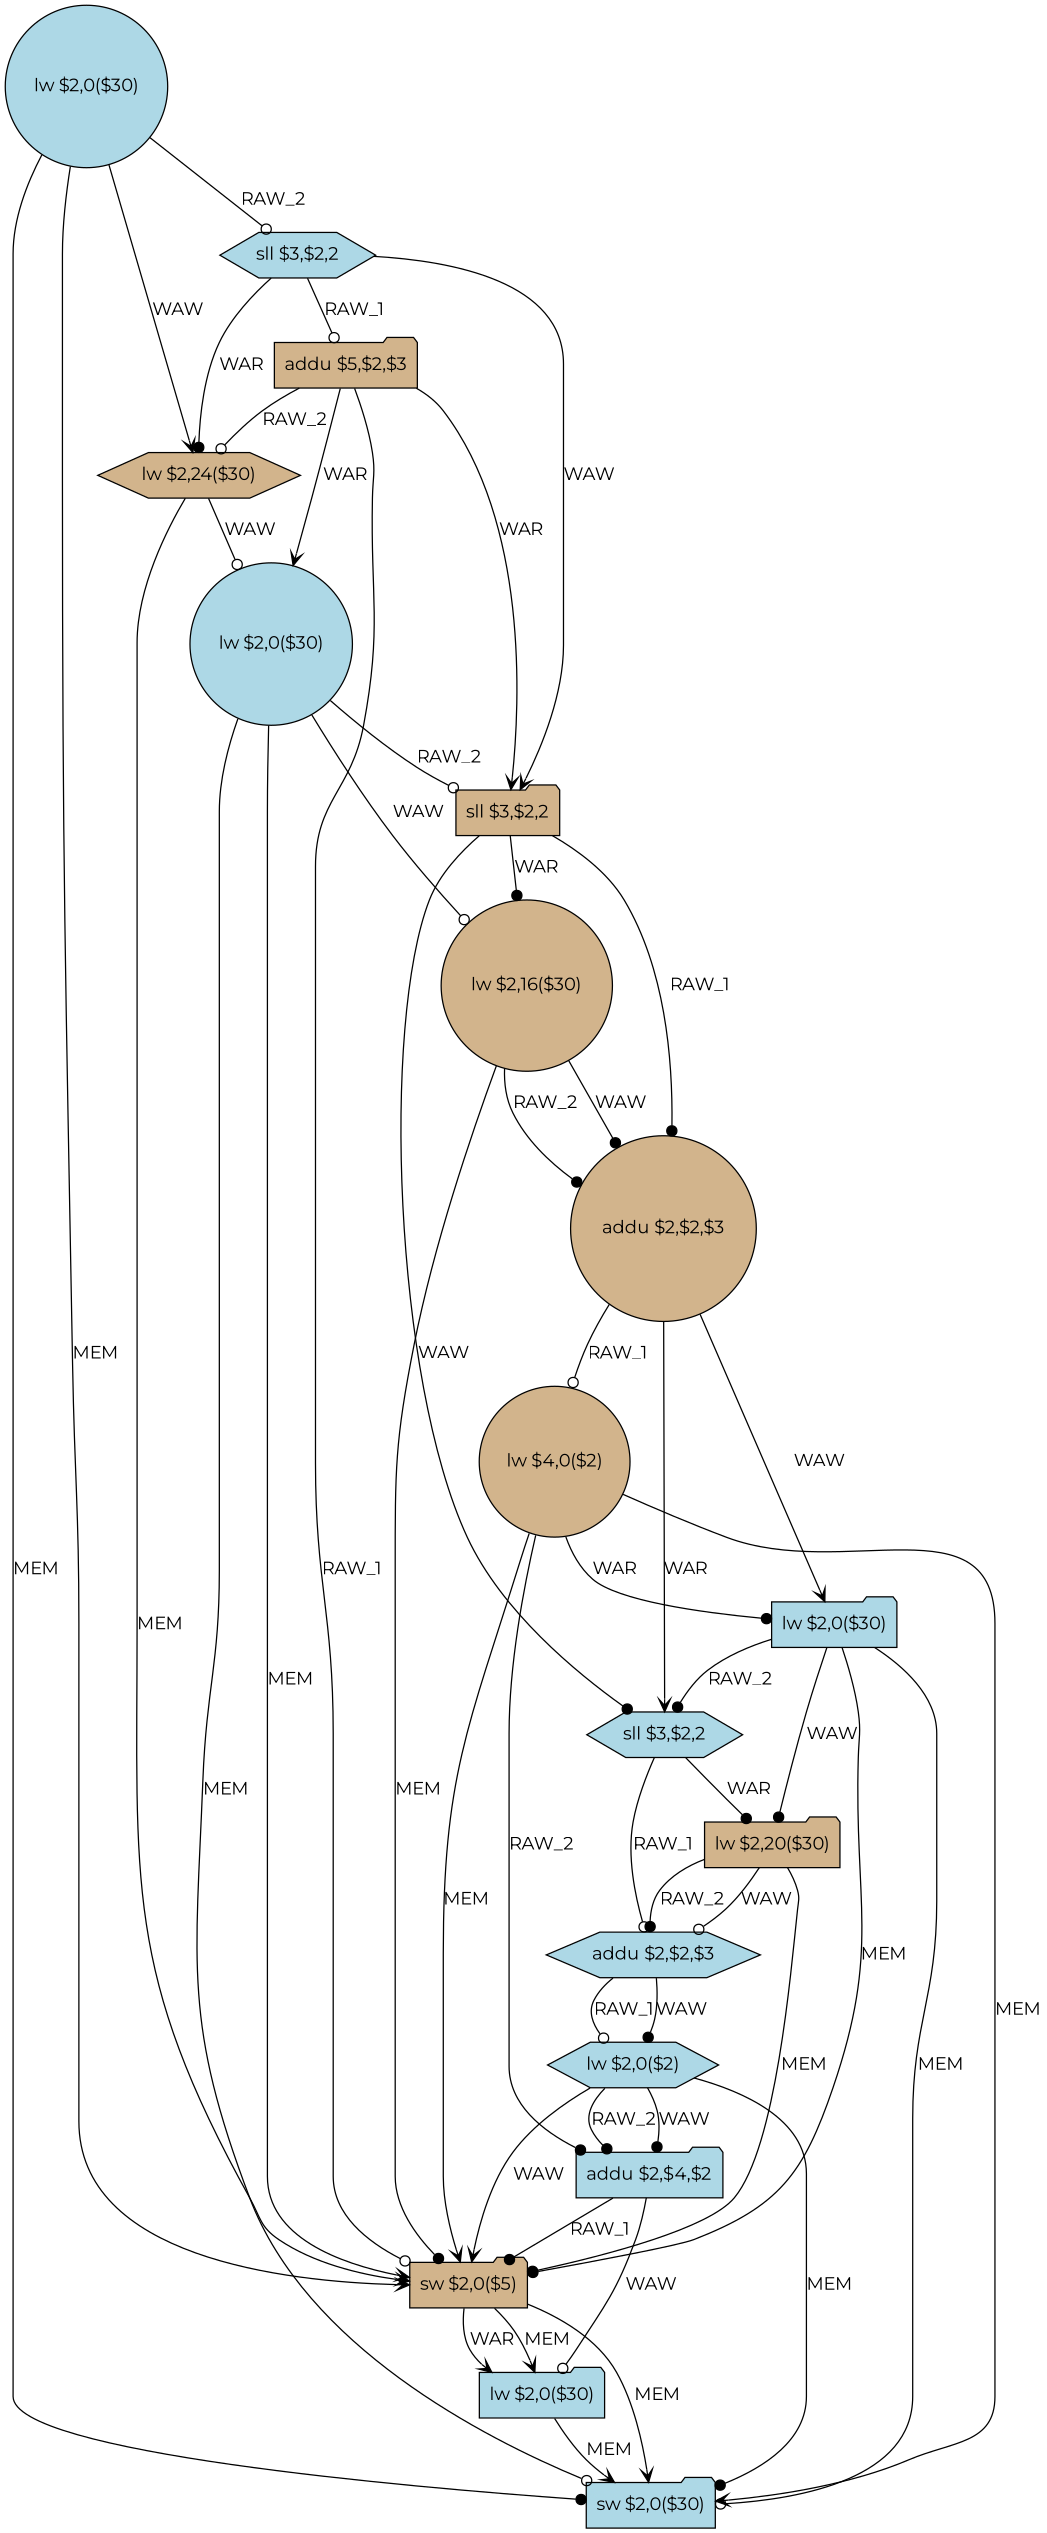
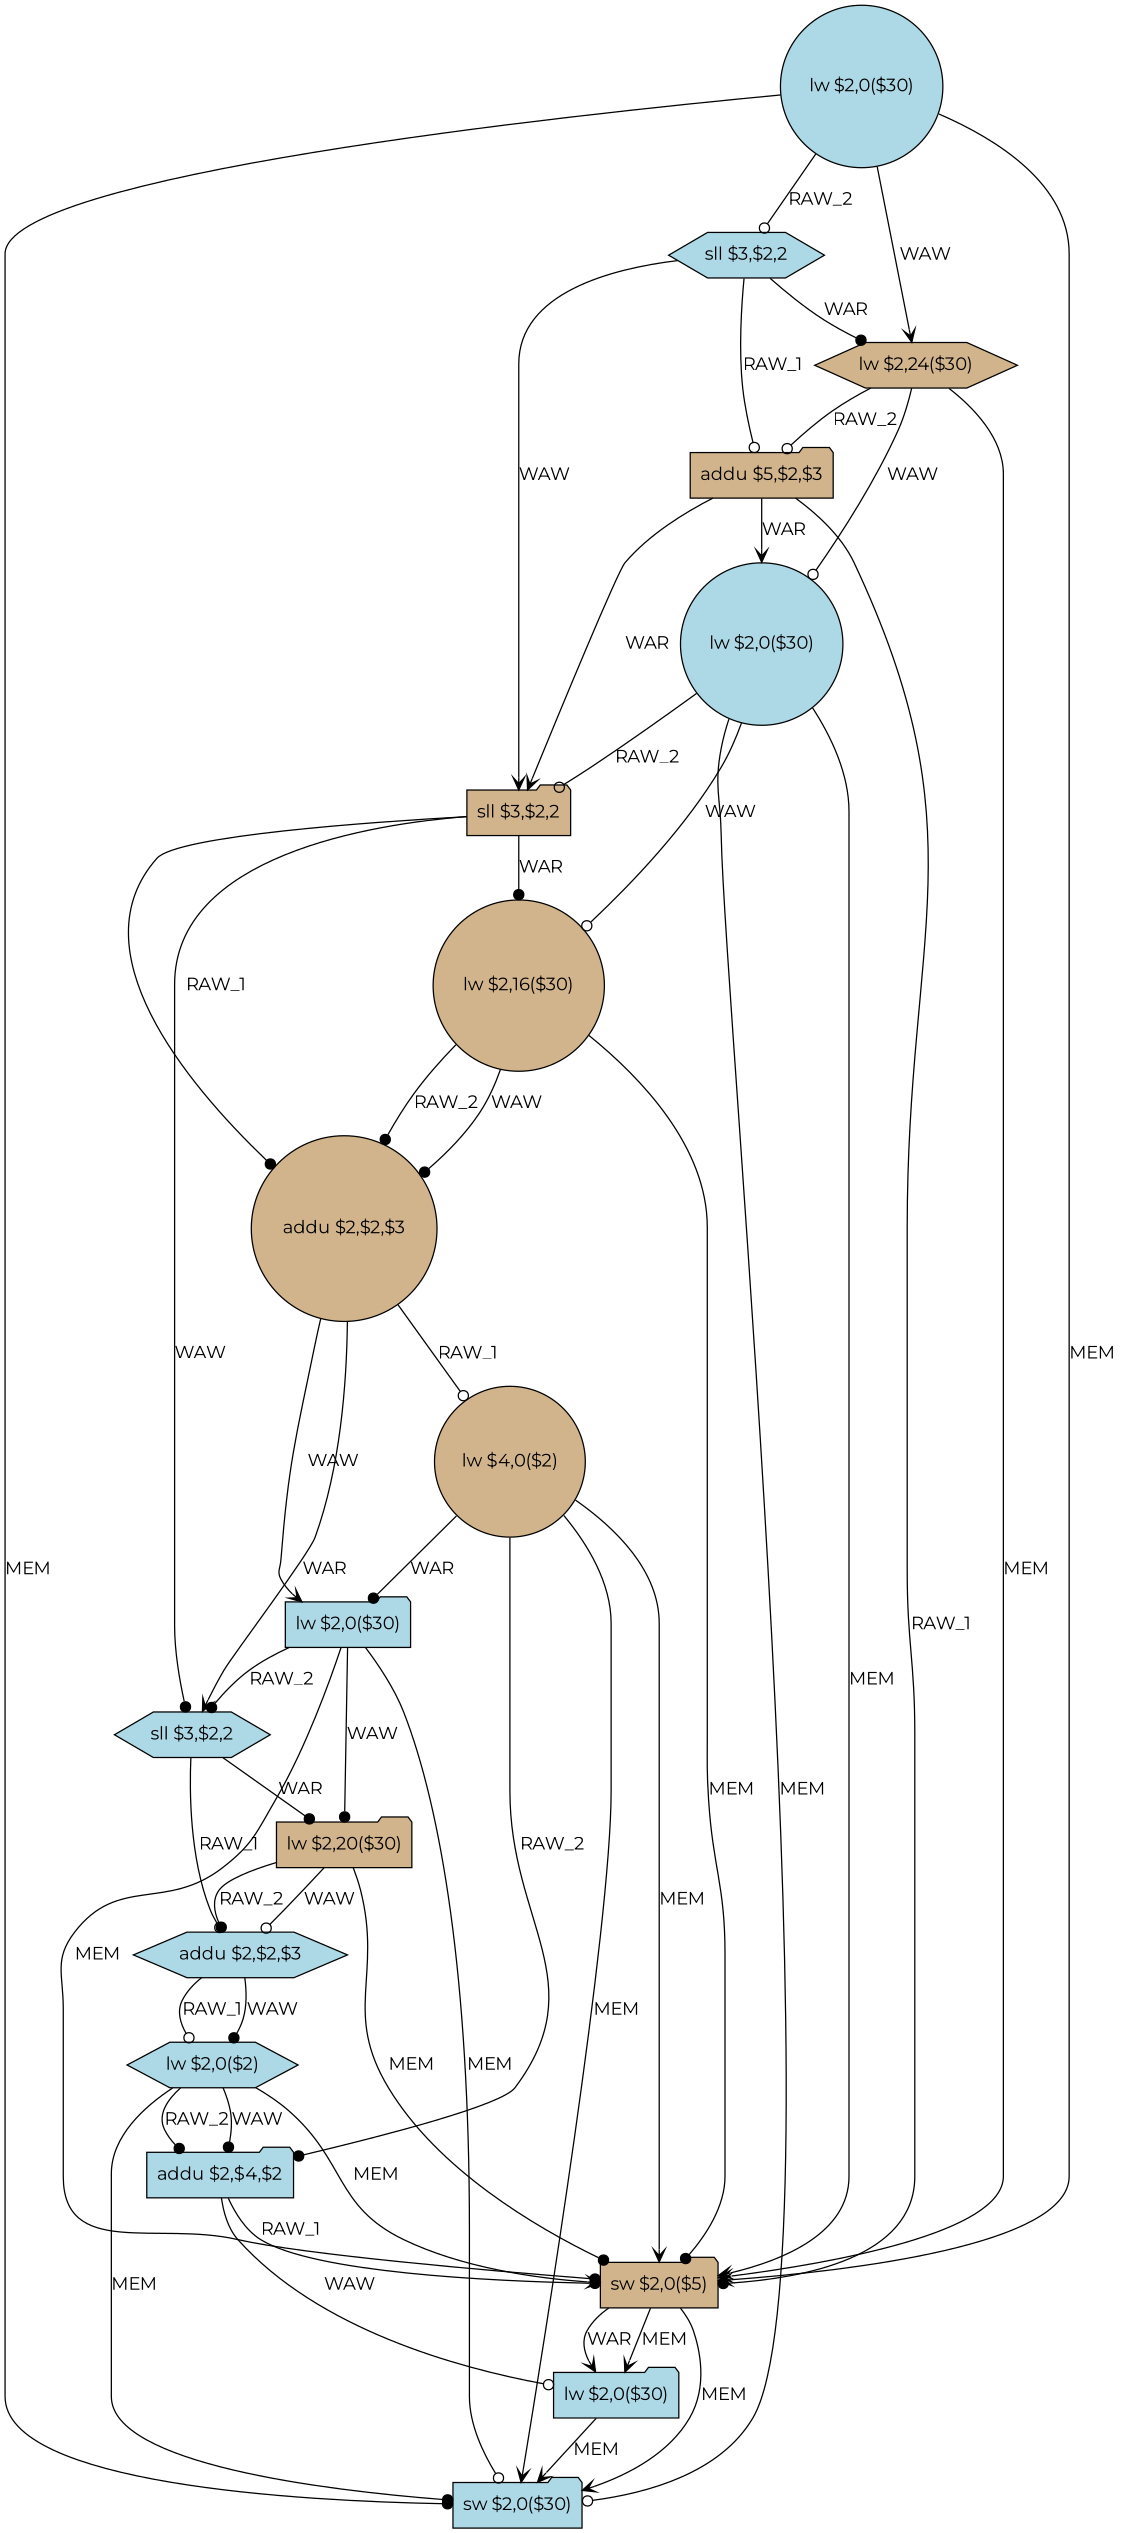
edge "addu $5,$2,$3" -> "lw $2,24($30)": reversed
edge "addu $5,$2,$3" -> "sw $2,0($5)": arrowhead odot -> dot
edge "lw $2,0($2)" -> "sw $2,0($5)": label "WAW" -> "MEM"
